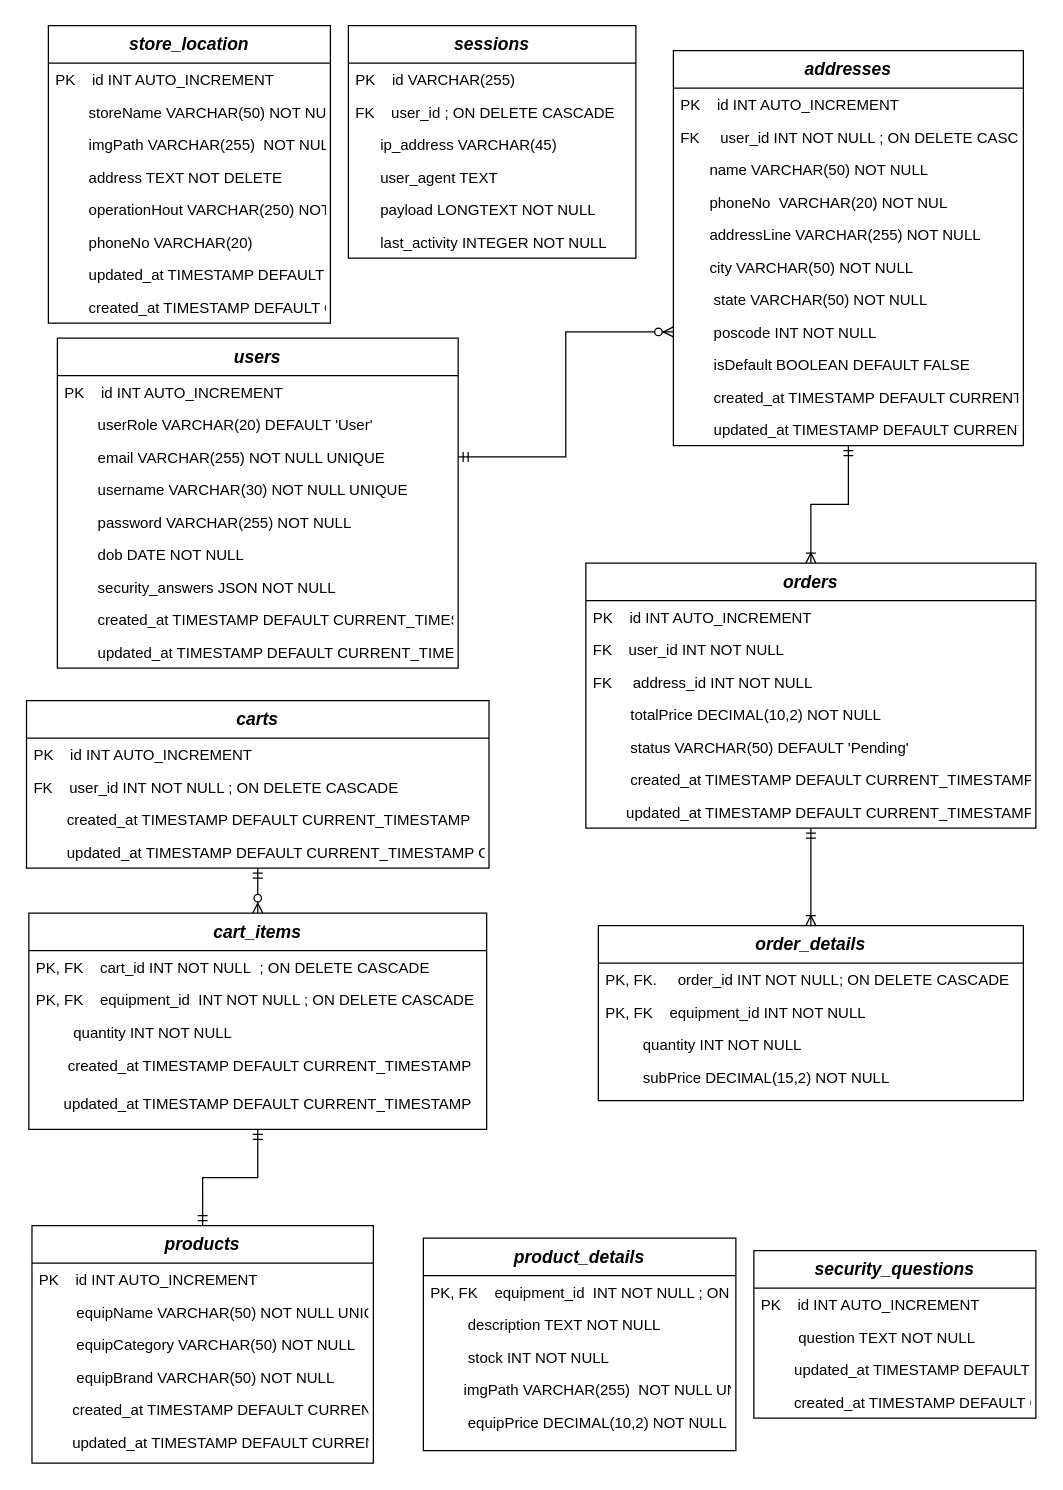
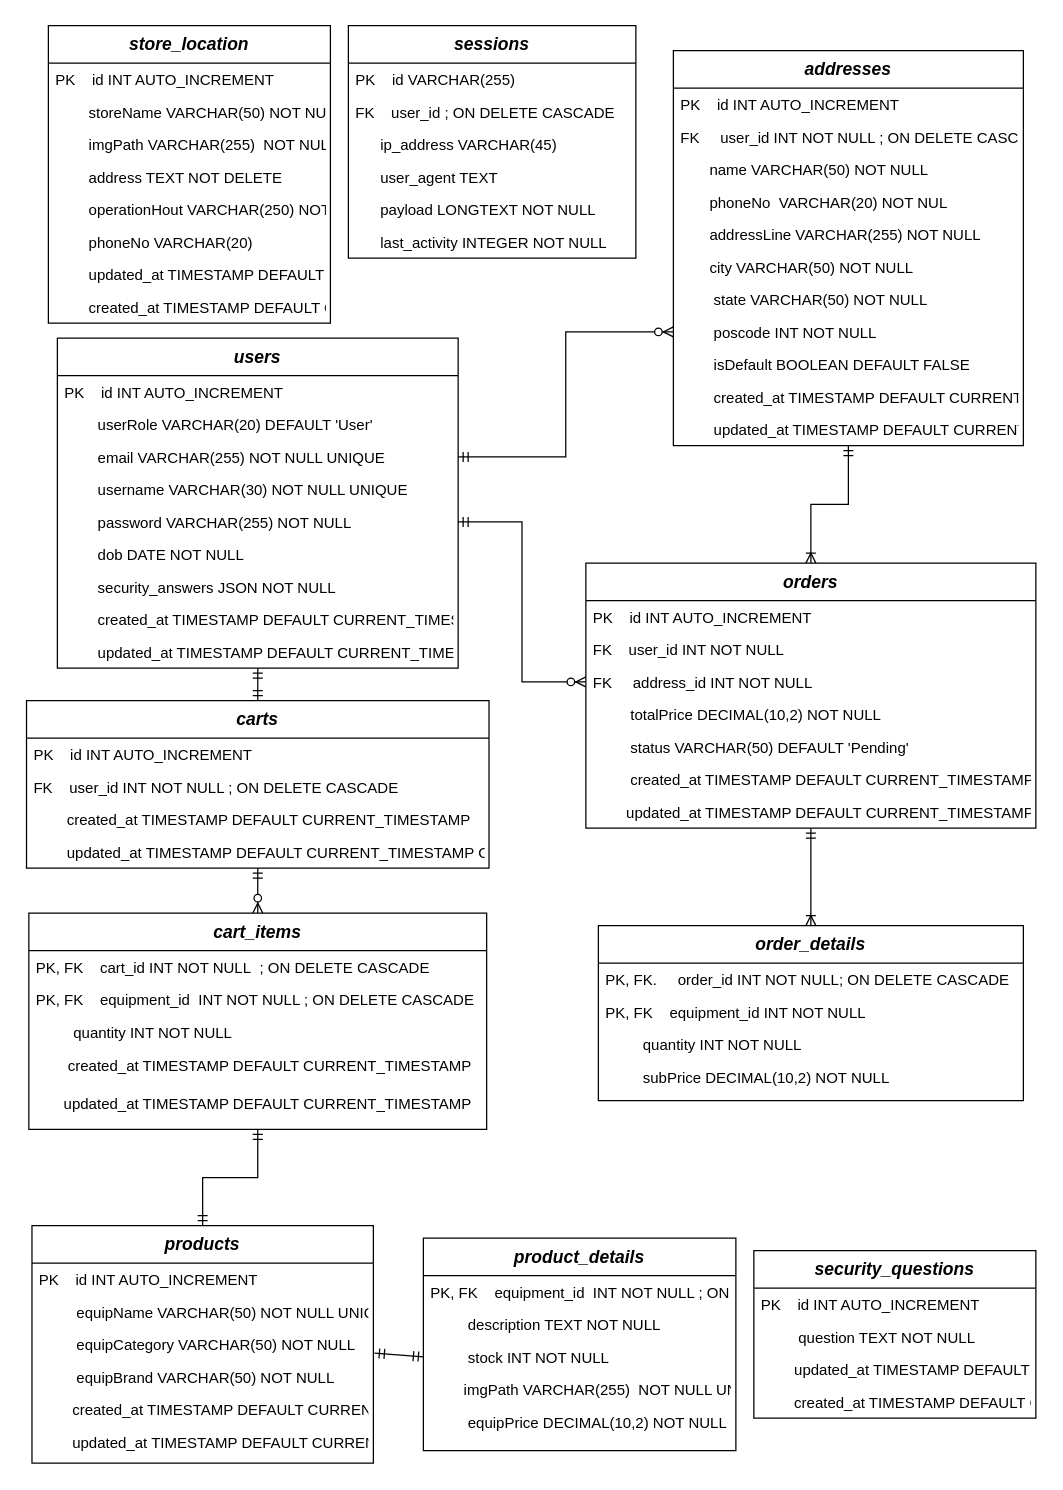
edge "password VARCHAR(255) NOT NULL" -- "FK address_id INT NOT NULL": added
edge "users" -- "carts": added
node "subPrice DECIMAL(15,2) NOT NULL": label "subPrice DECIMAL(15,2) NOT NULL" -> "subPrice DECIMAL(10,2) NOT NULL"
edge "equipCategory VARCHAR(50) NOT NULL" -- "stock INT NOT NULL": added
